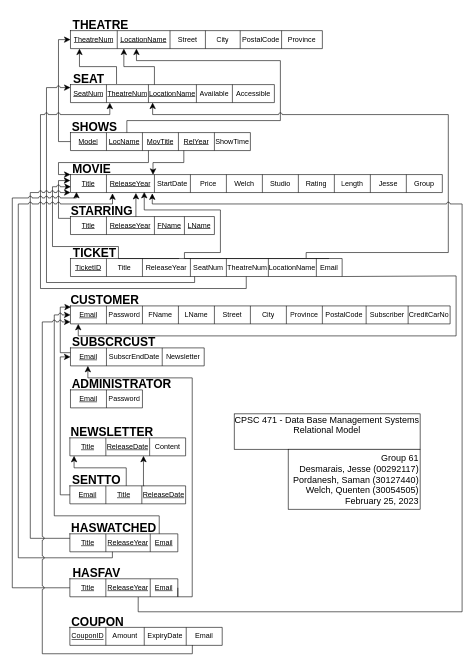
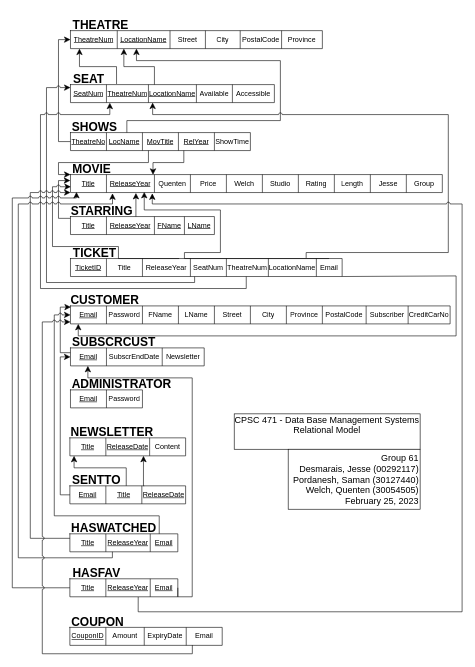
node "Model": label "Model" -> "TheatreNo"
node "StartDate": label "StartDate" -> "Quenten"
